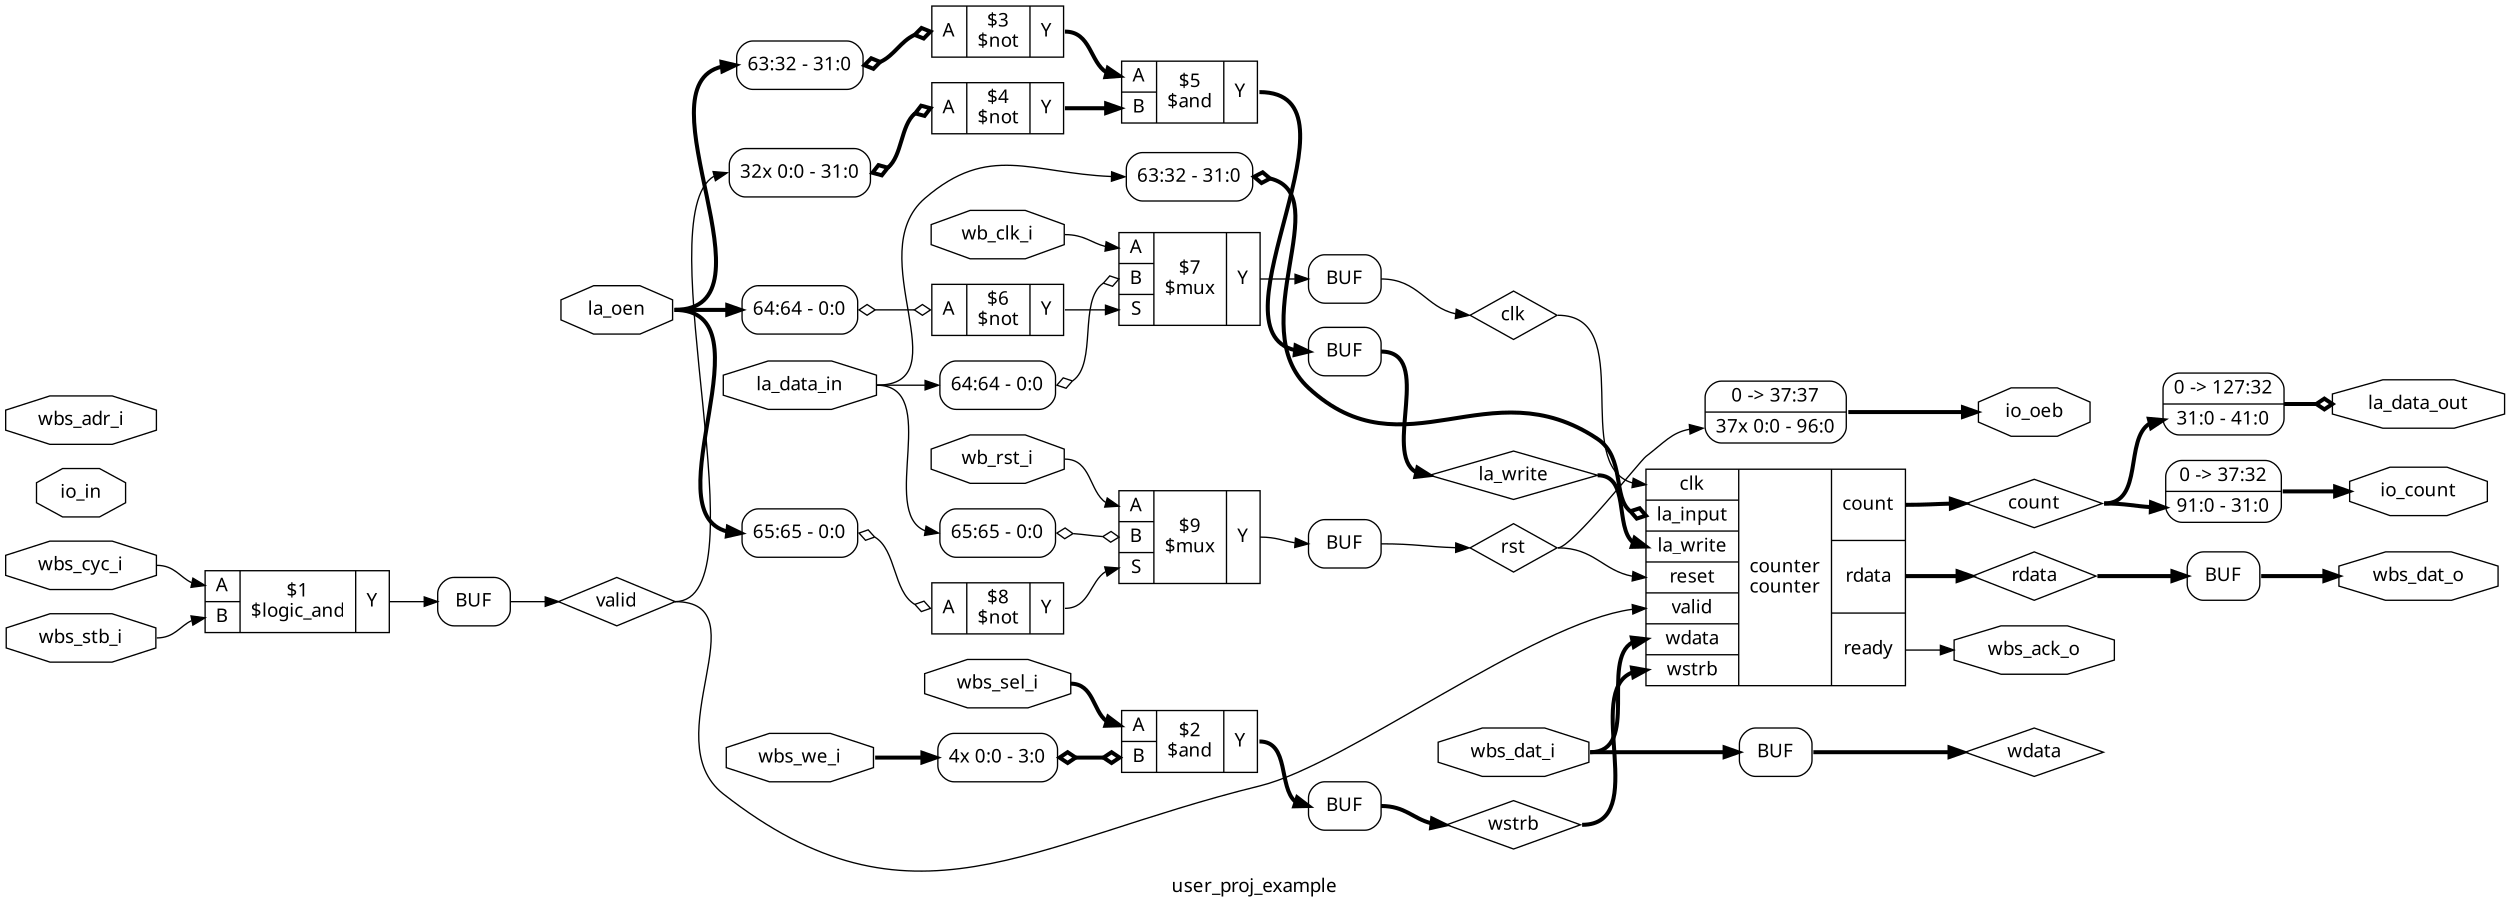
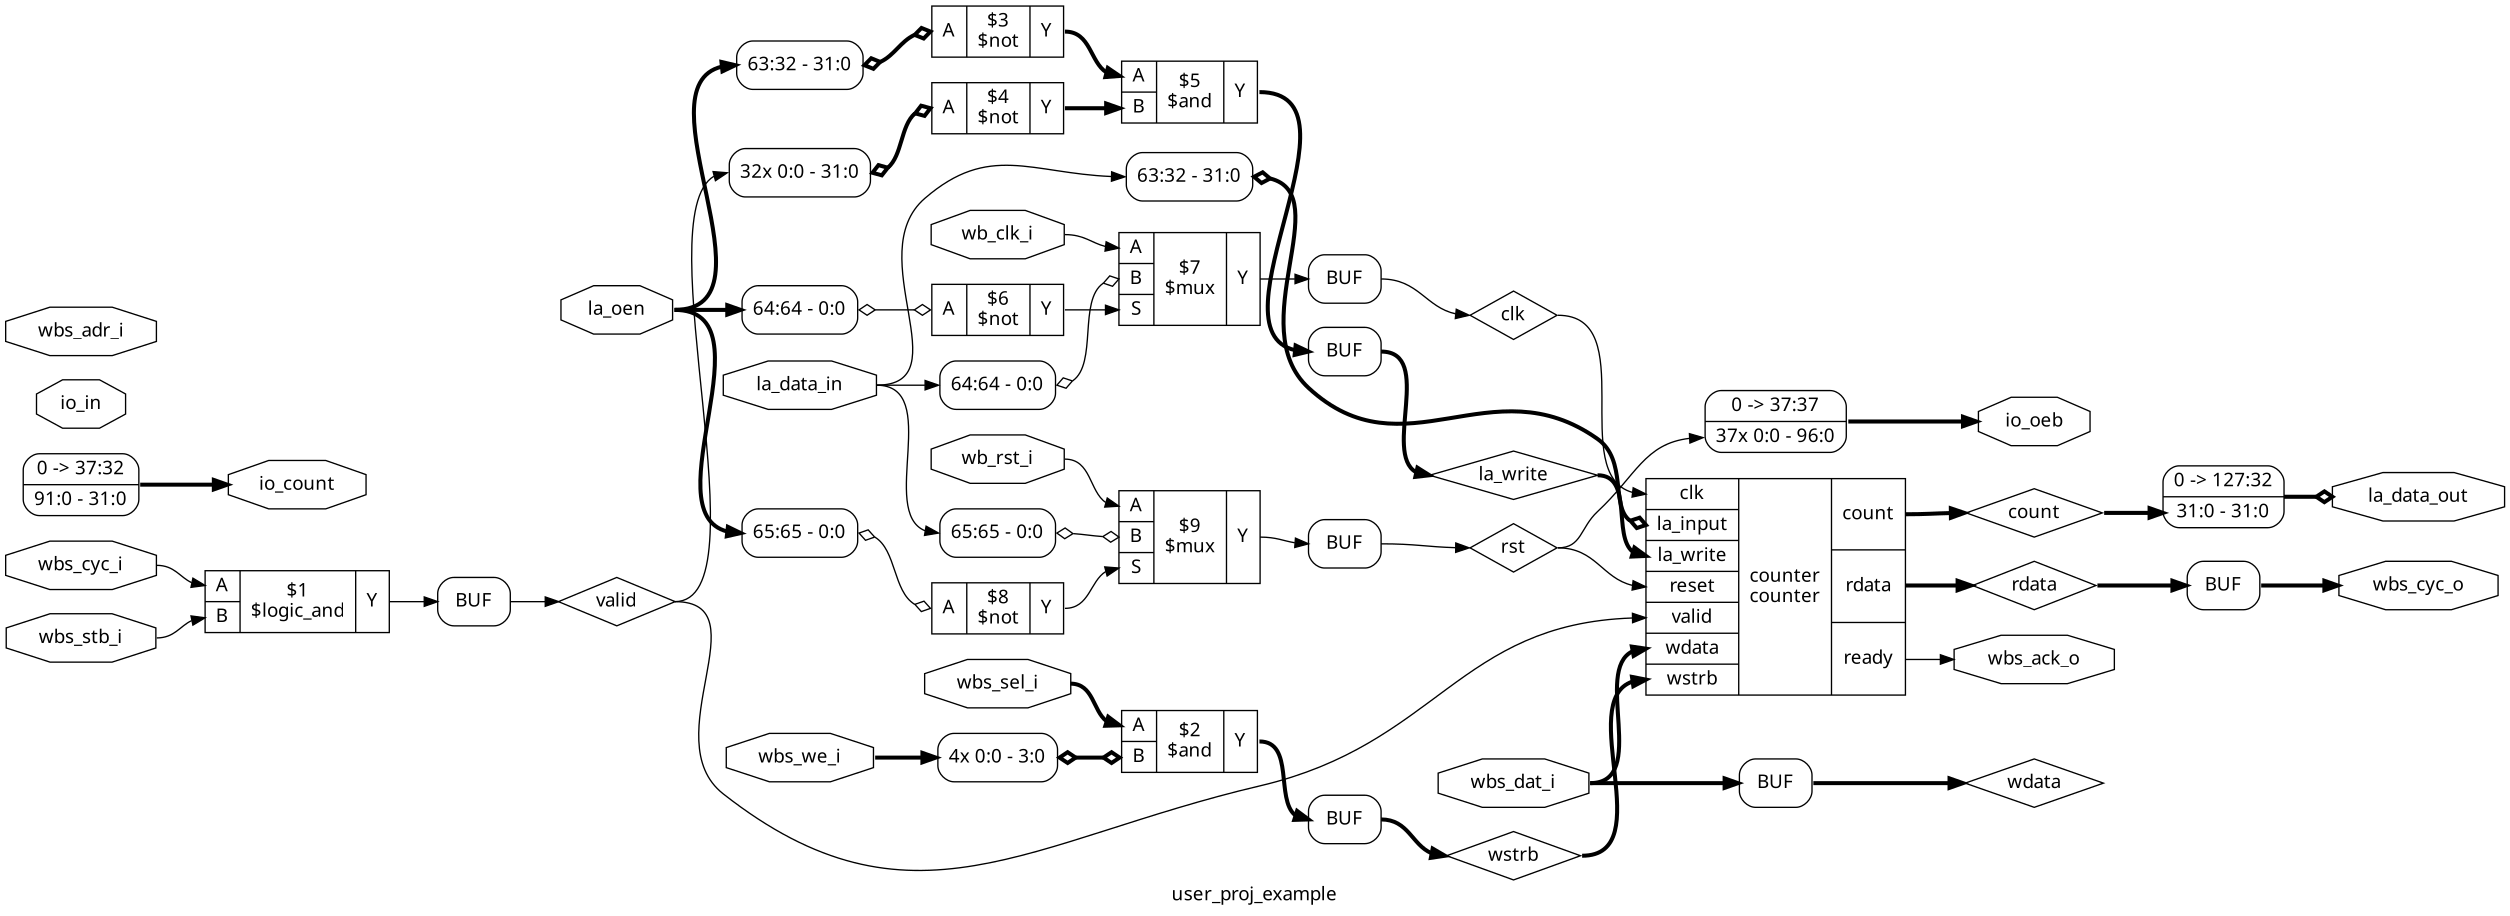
node "0 -> 127:32": text "31:0 - 41:0" -> "31:0 - 31:0"
edge "count" -> "0 -> 37:32": removed
node "wbs_dat_o": label "wbs_dat_o" -> "wbs_cyc_o"
